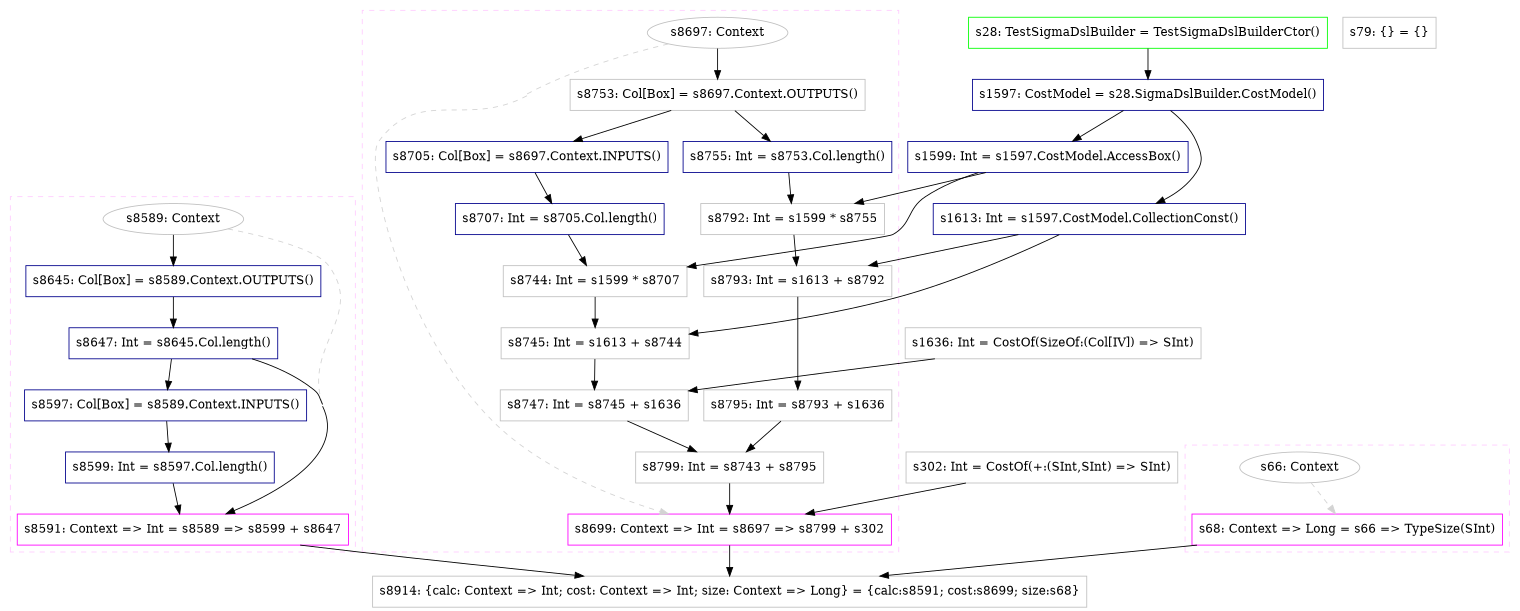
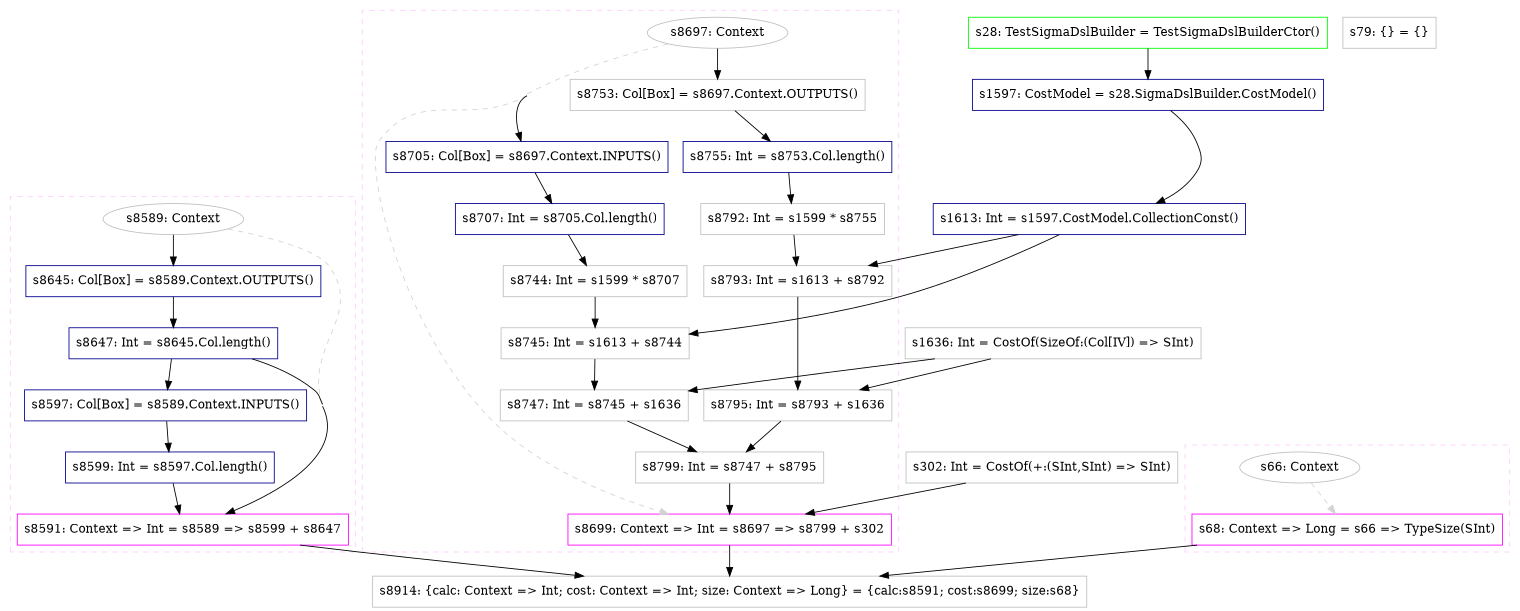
edge "s8753: Col[Box] = s8697.Context.OUTPUTS()" -> "s8705: Col[Box] = s8697.Context.INPUTS()": now "s8697: Context" -> "s8705: Col[Box] = s8697.Context.INPUTS()"
node "s1599: Int = s1597.CostModel.AccessBox()": removed
edge "s1636: Int = CostOf(SizeOf:(Col[IV]) => SInt)" -> "s8795: Int = s8793 + s1636": added
node "s8799: Int = s8743 + s8795": label "s8799: Int = s8743 + s8795" -> "s8799: Int = s8747 + s8795"
